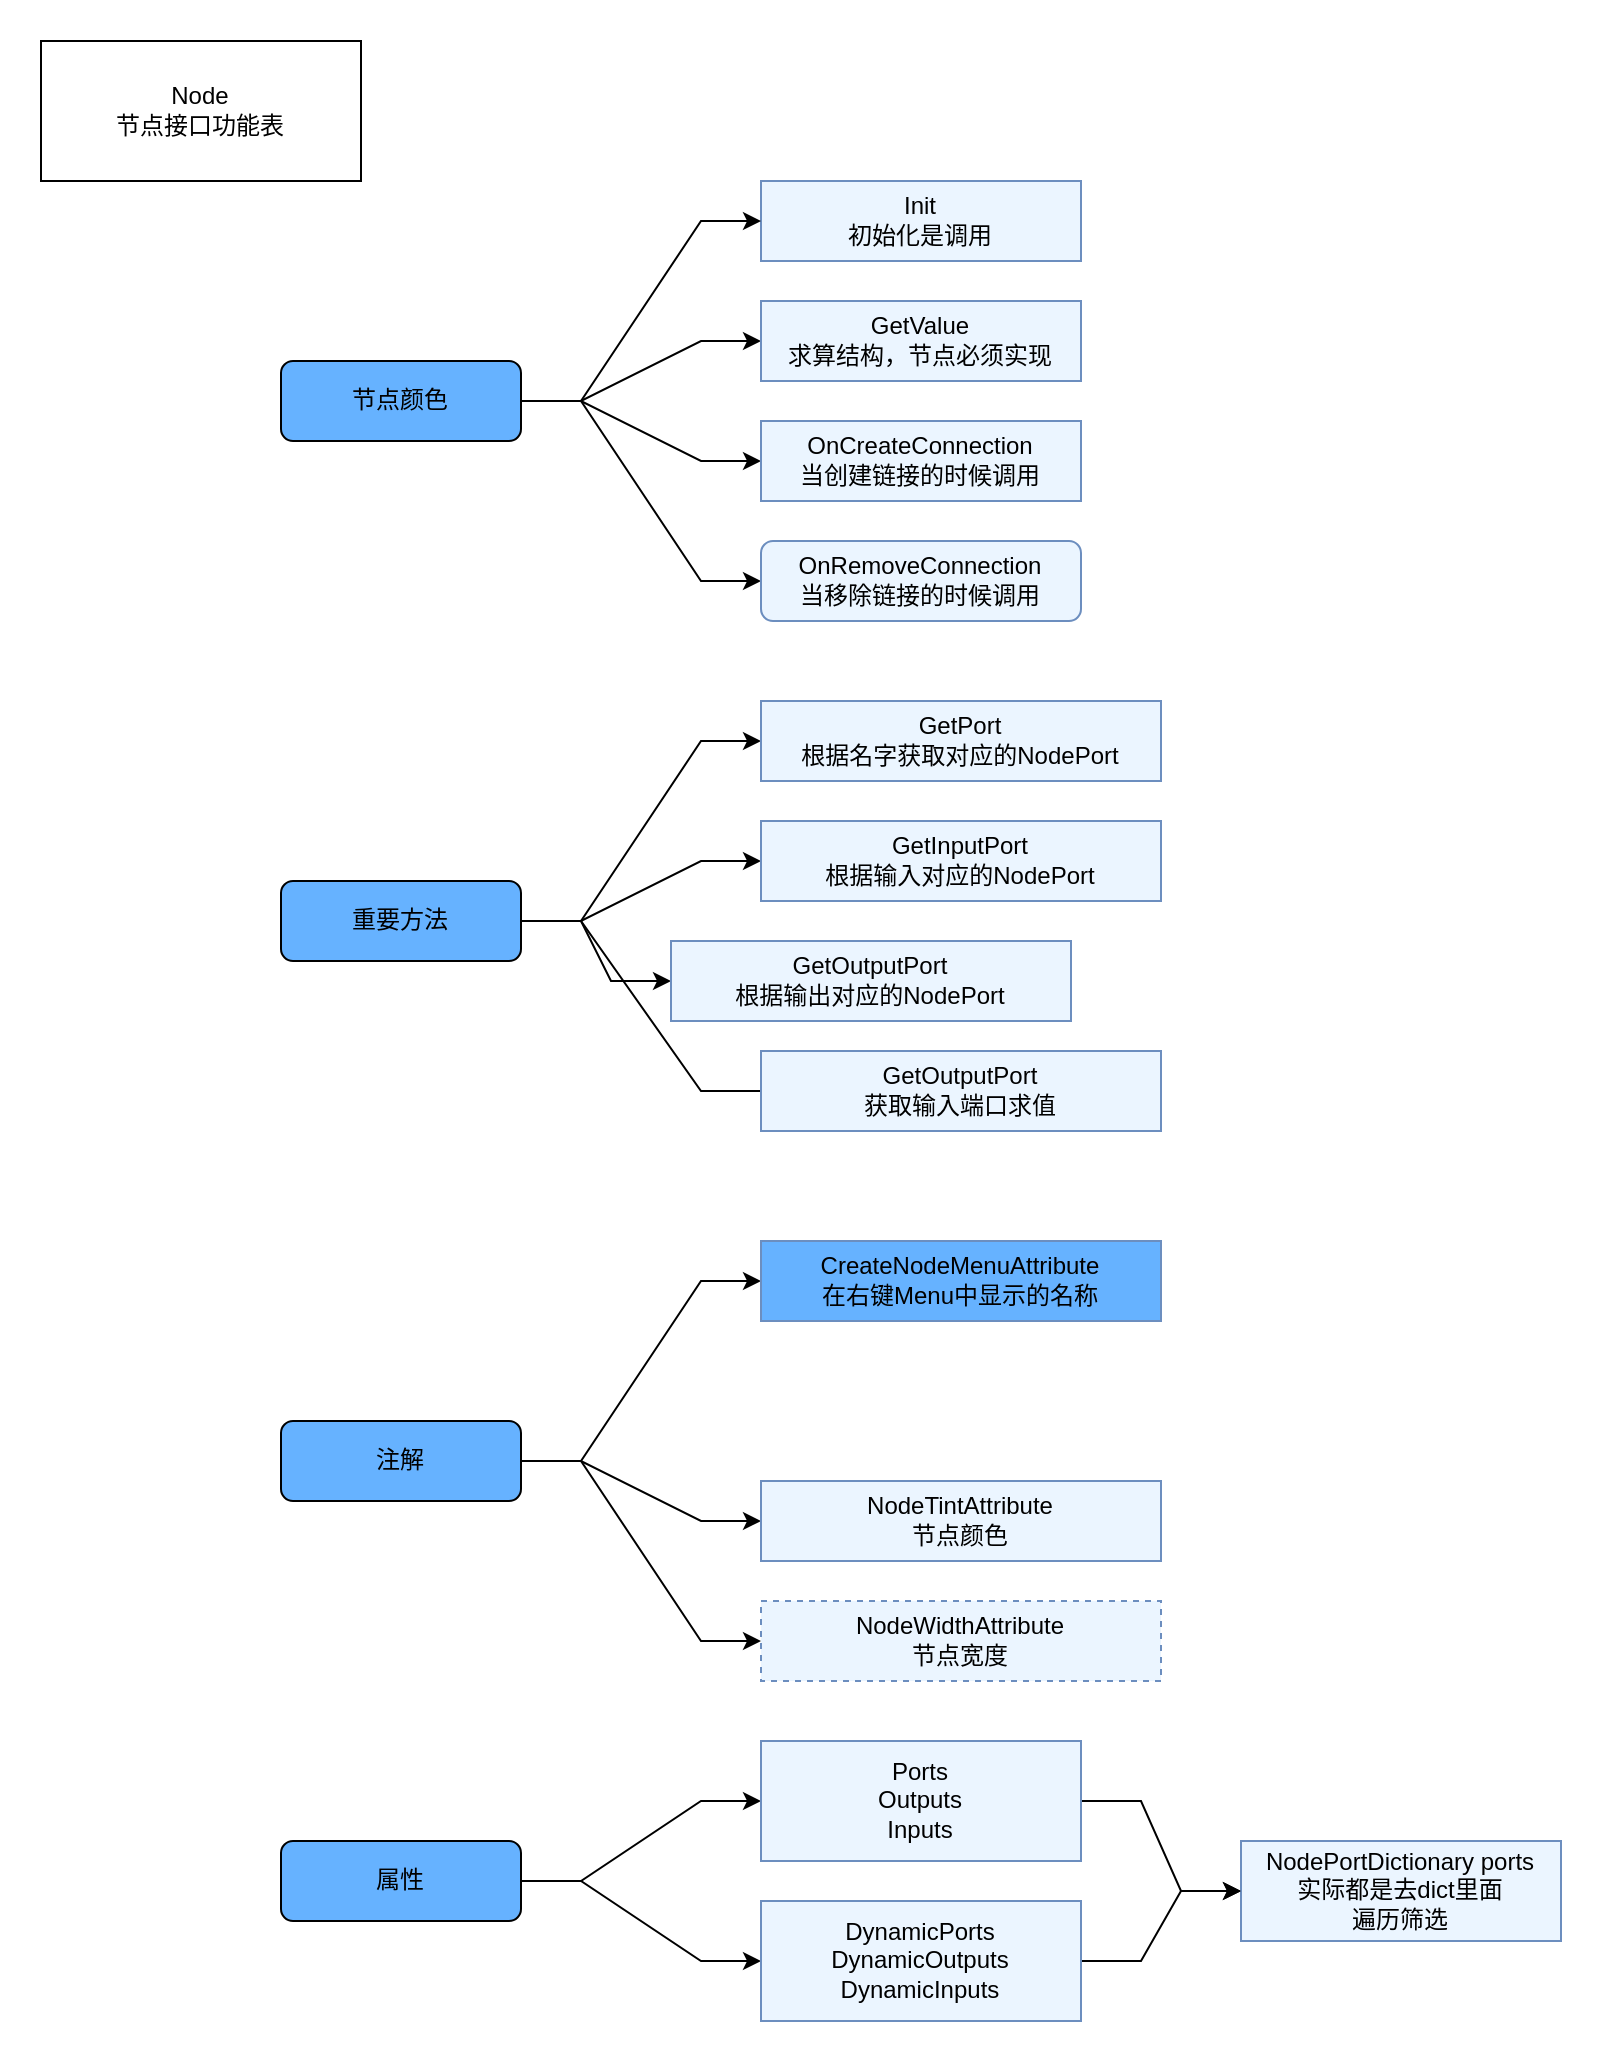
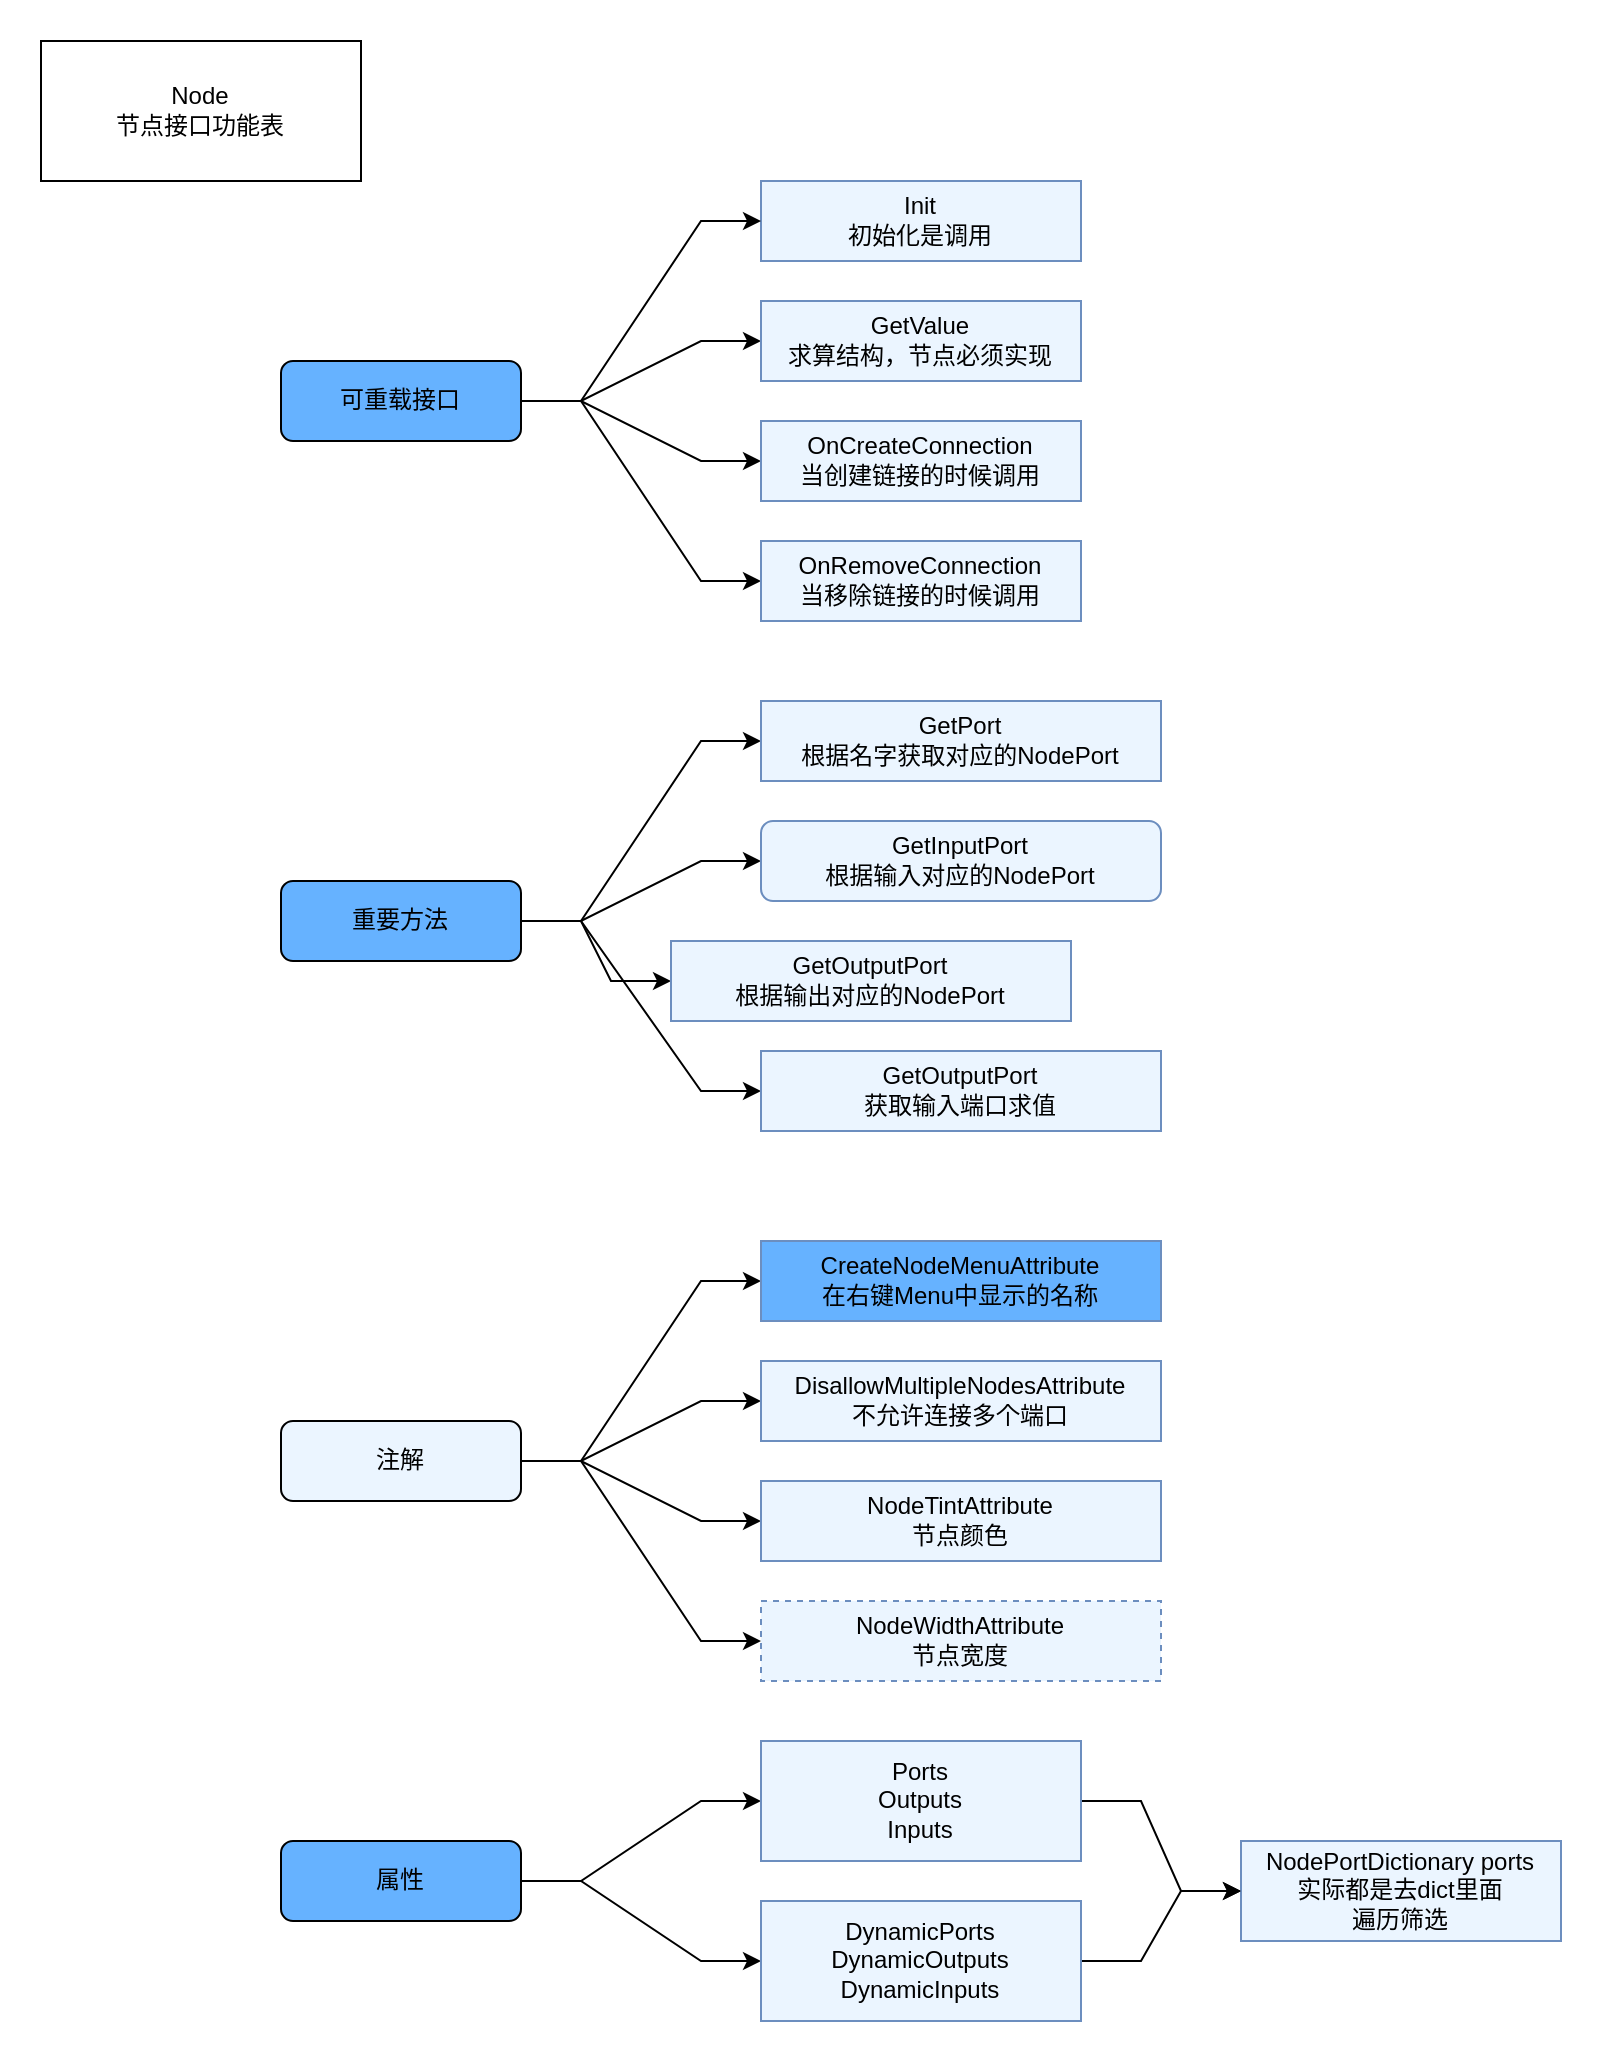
node "节点颜色": label "节点颜色" -> "可重载接口"
node "OnRemoveConnection 当移除链接的时候调用": shape rounded rectangle -> rectangle
node "GetInputPort 根据输入对应的NodePort": shape rectangle -> rounded rectangle
edge "重要方法" -- "GetOutputPort 获取输入端口求值": arrowhead none -> classic
node "DisallowMultipleNodesAttribute 不允许连接多个端口": added
edge "注解" -> "DisallowMultipleNodesAttribute 不允许连接多个端口": added
node "注解": fillcolor #66b2ff -> #ebf5ff
